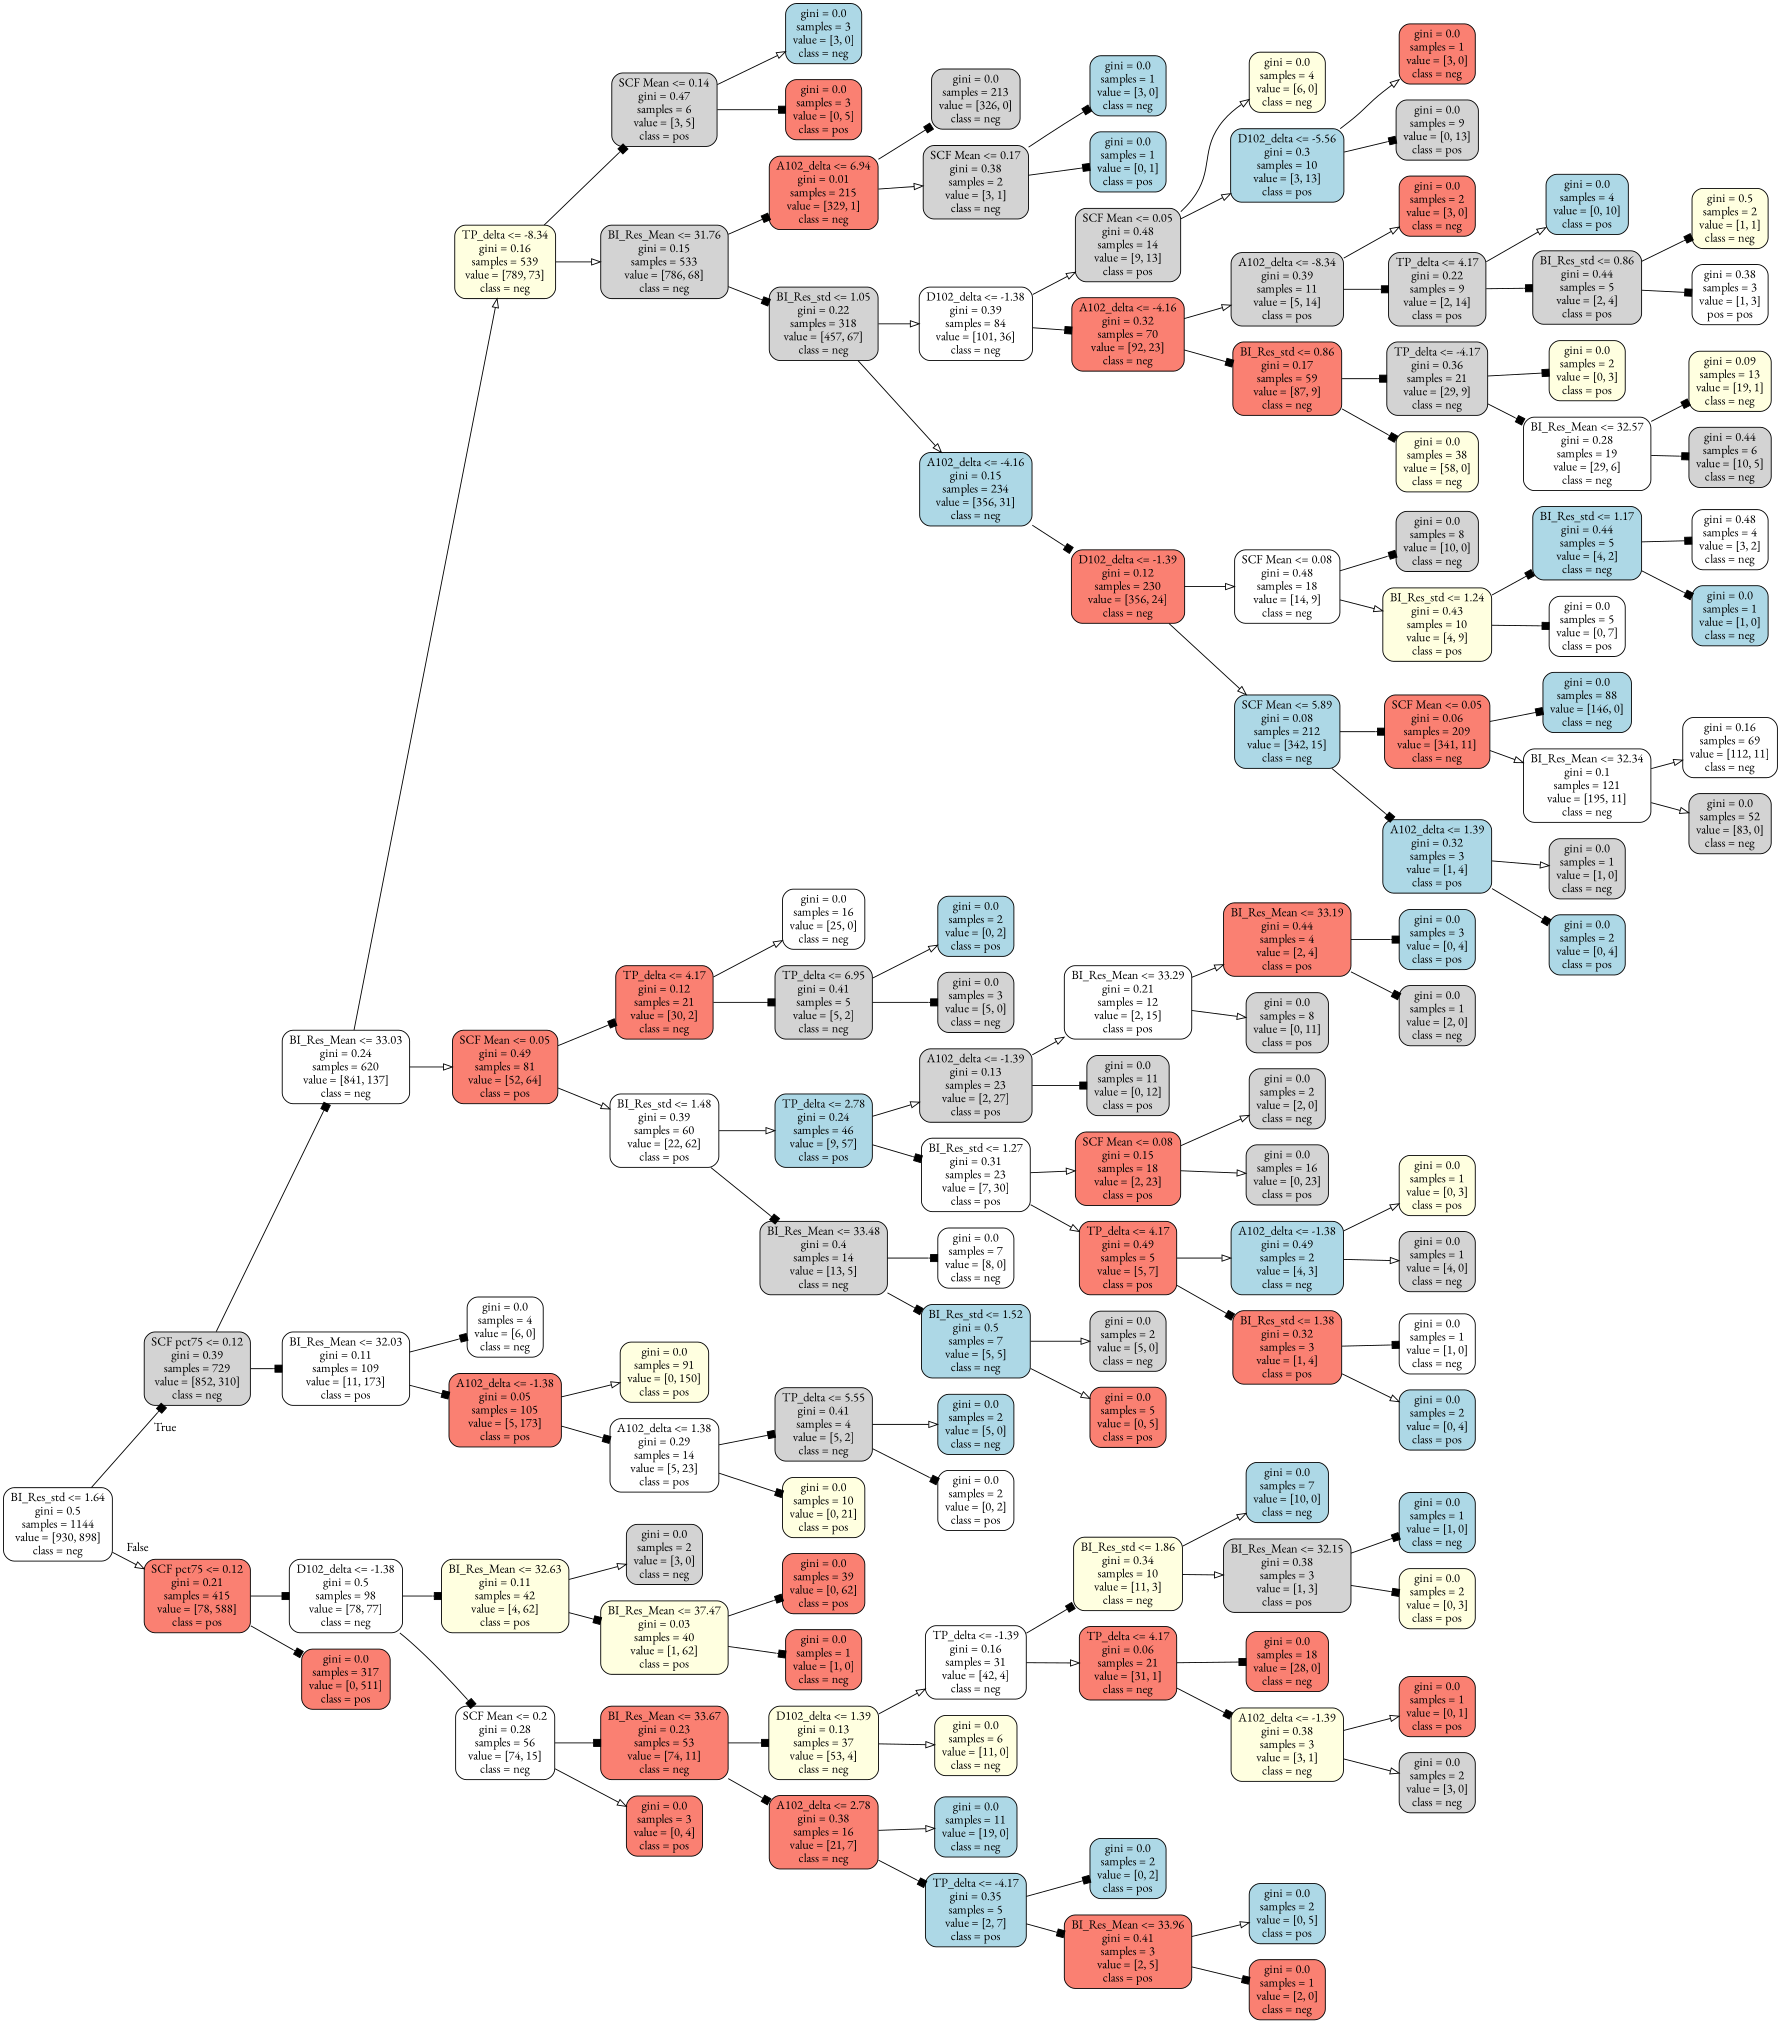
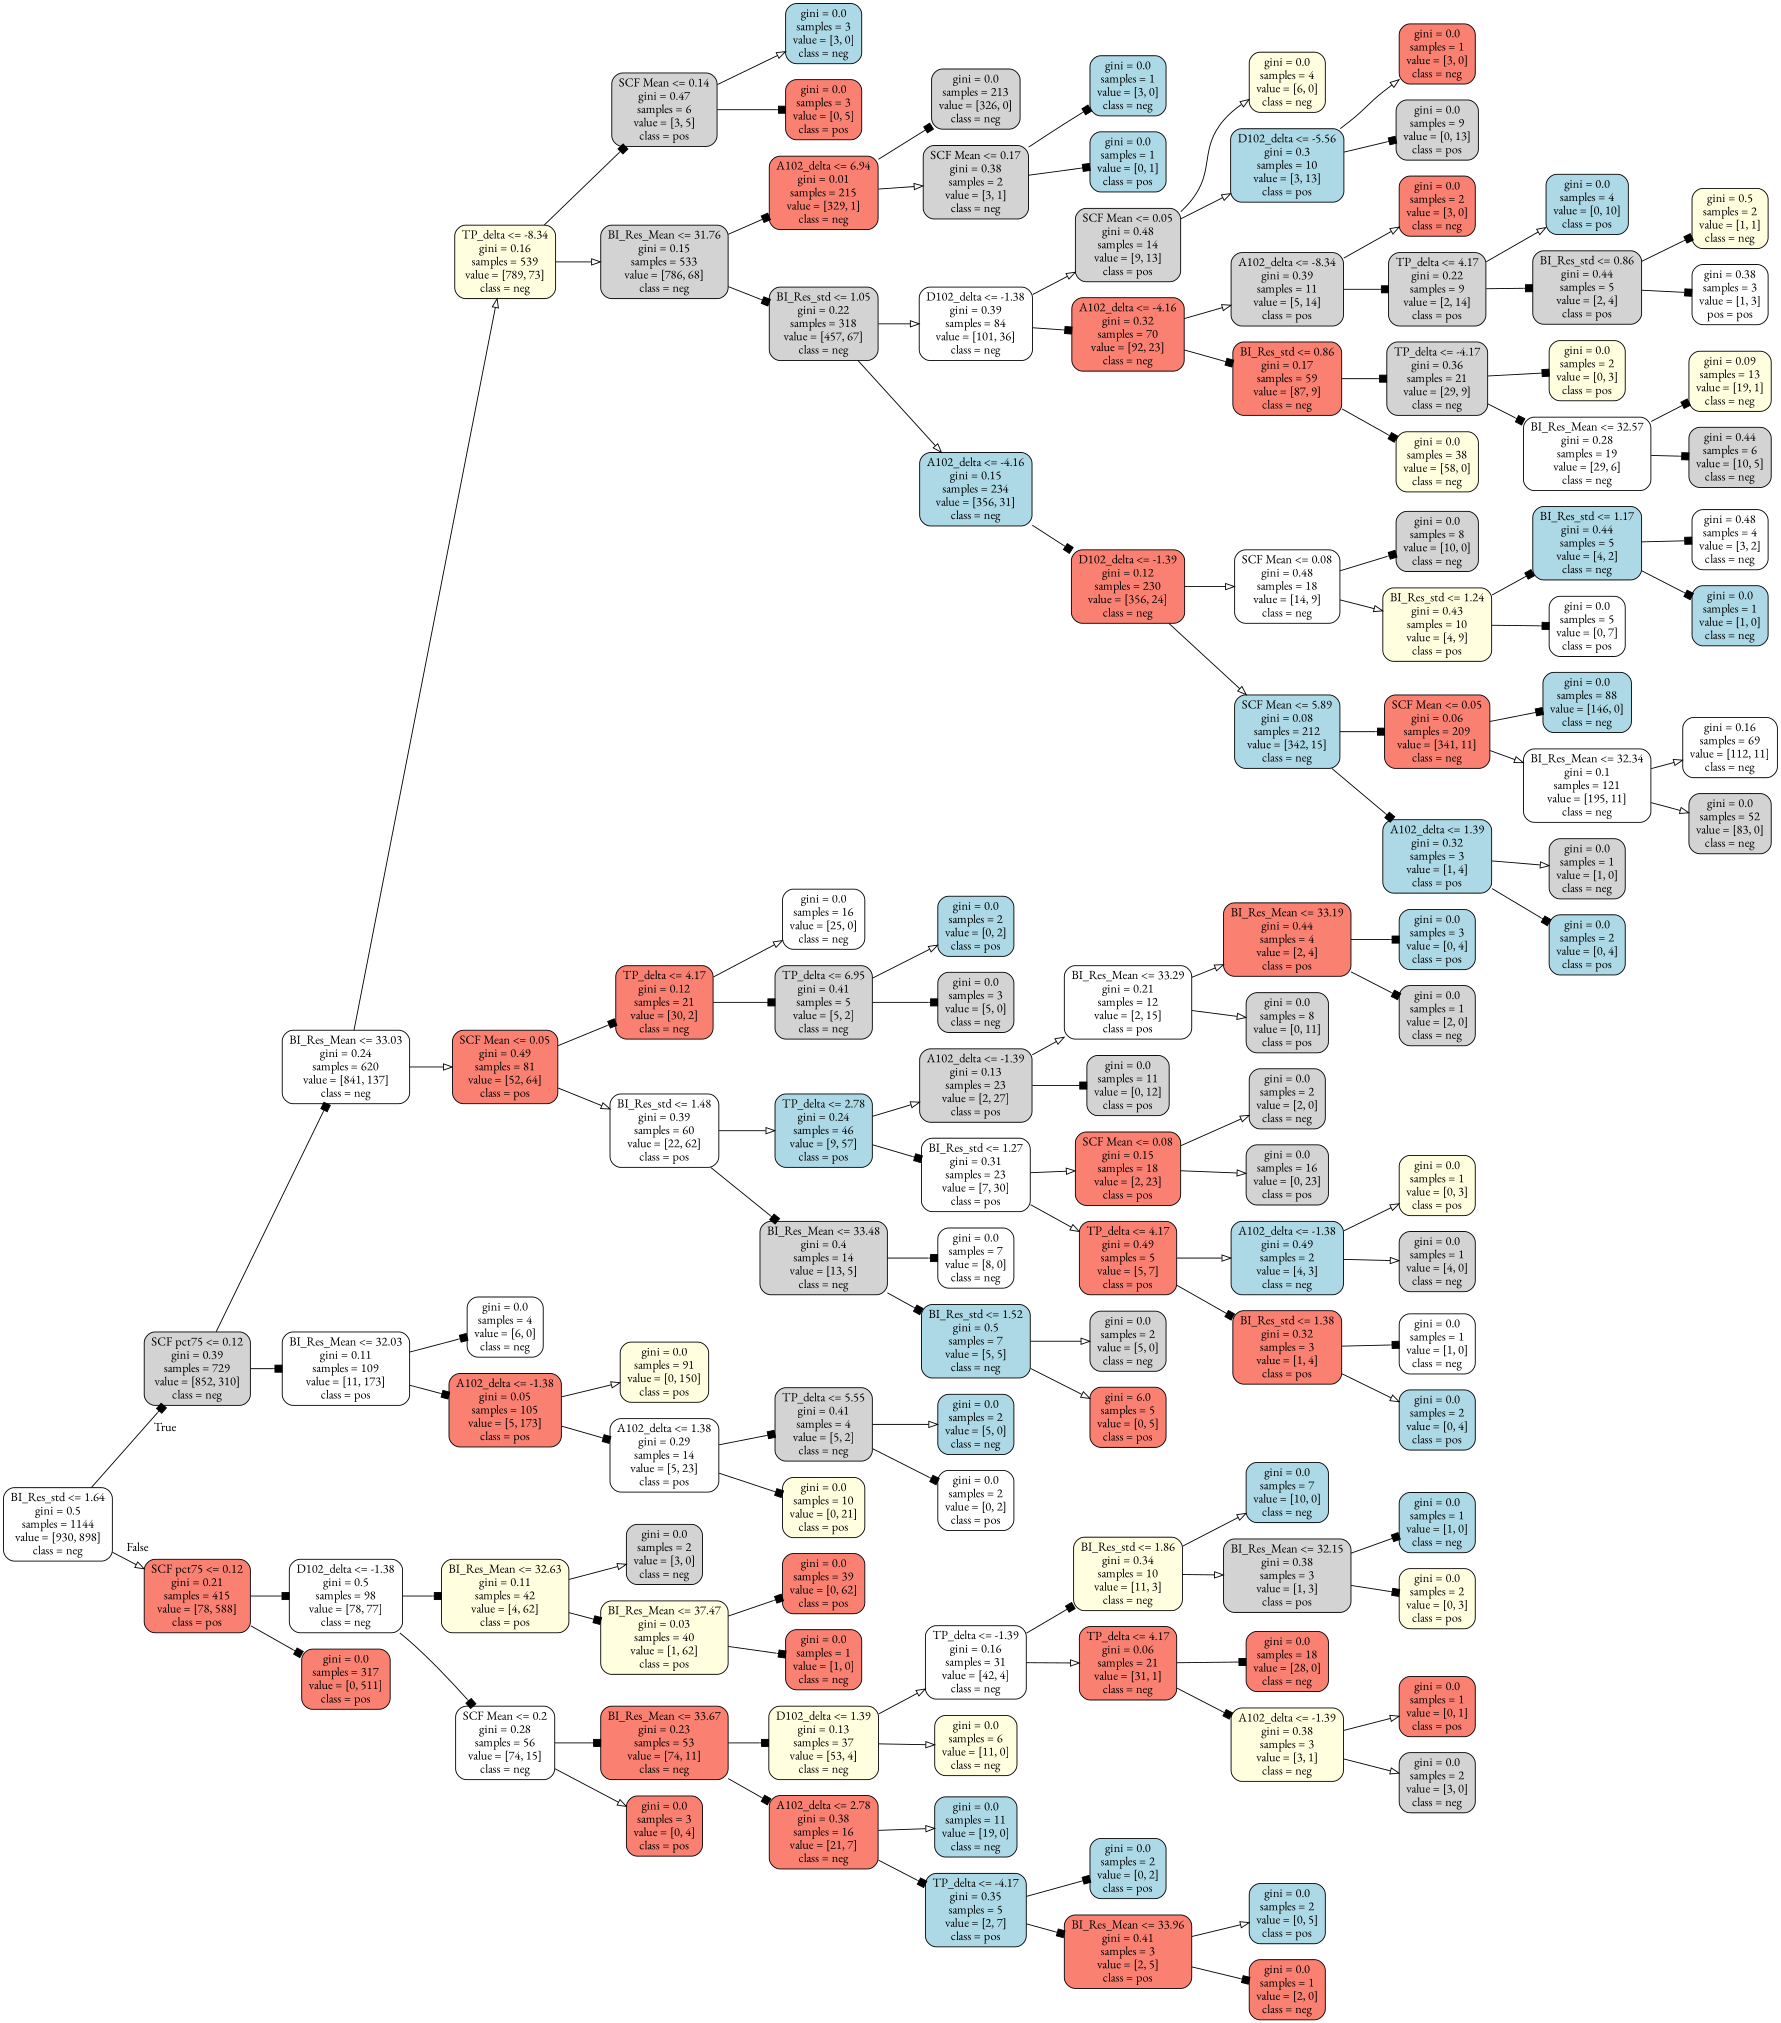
node "gini = 0.0 samples = 5 value = [0, 5] class = pos": label "gini = 0.0 samples = 5 value = [0, 5] class = pos" -> "gini = 6.0 samples = 5 value = [0, 5] class = pos"
